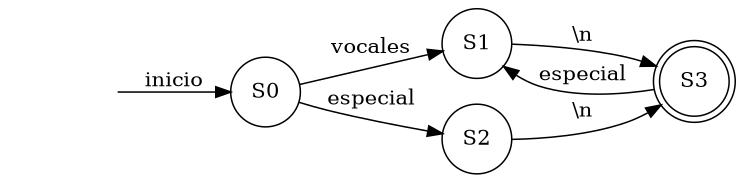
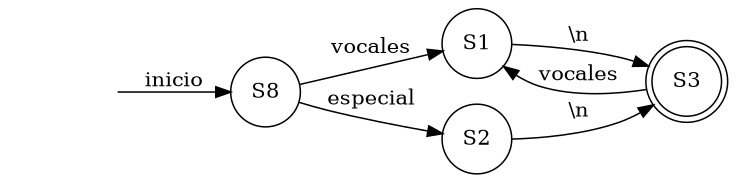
edge "S3" -> "S1": label "especial" -> "vocales"
node "S0": label "S0" -> "S8"
